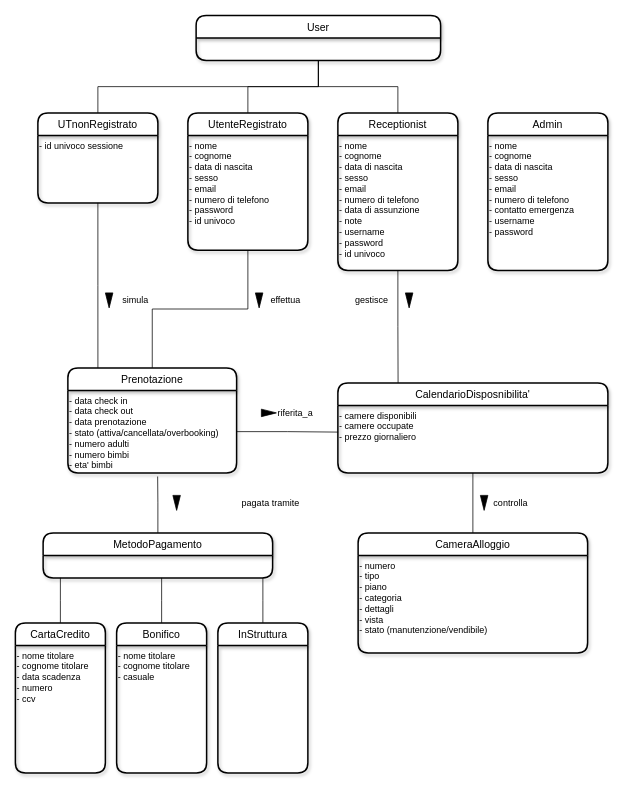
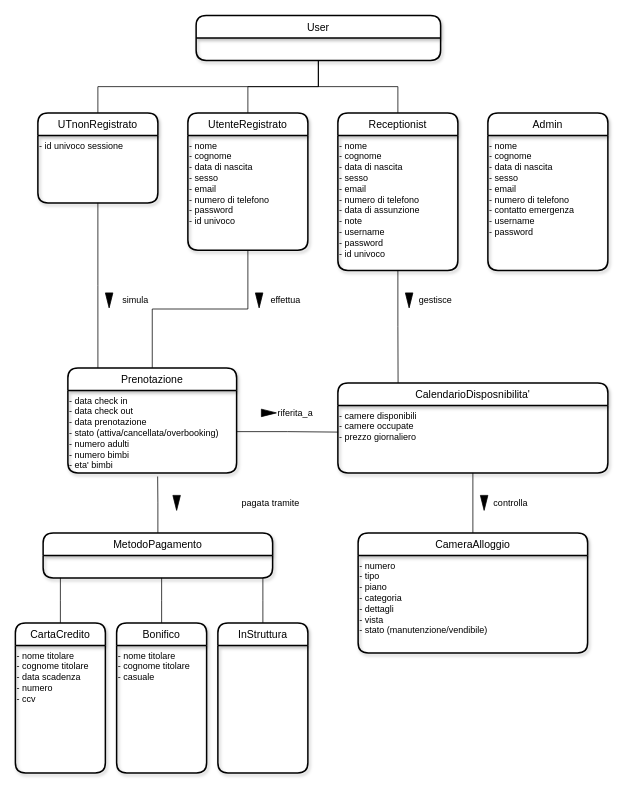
node "gestisce": moved (372, 300) -> (435, 300)
